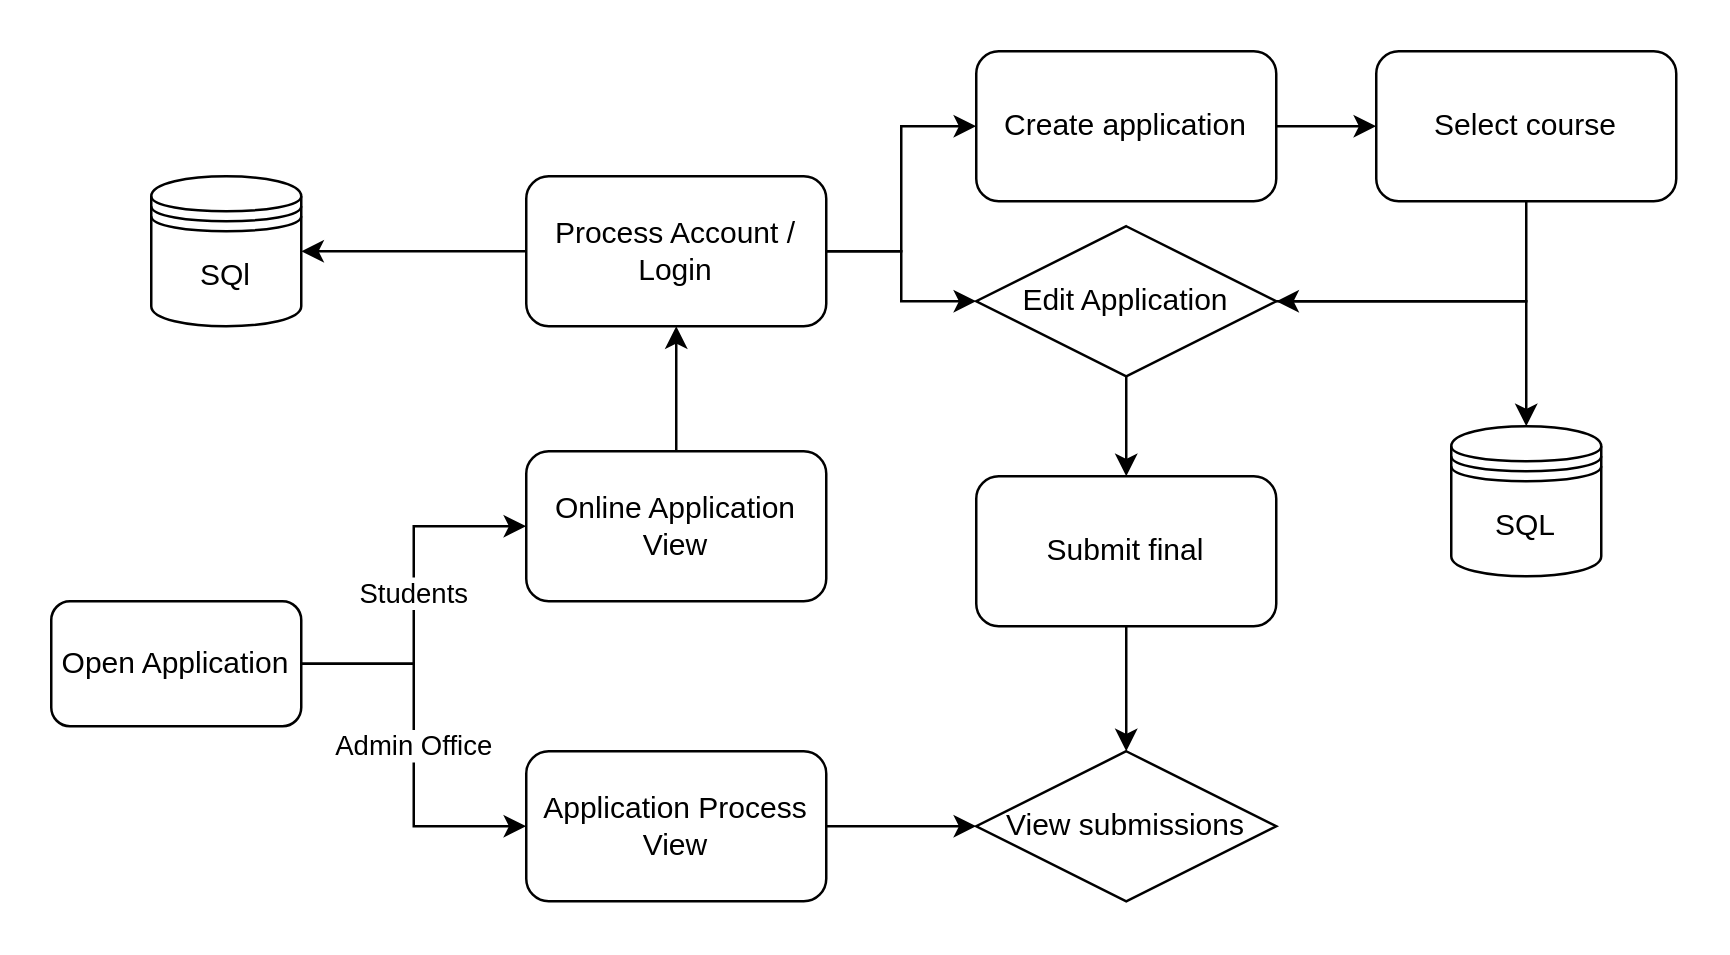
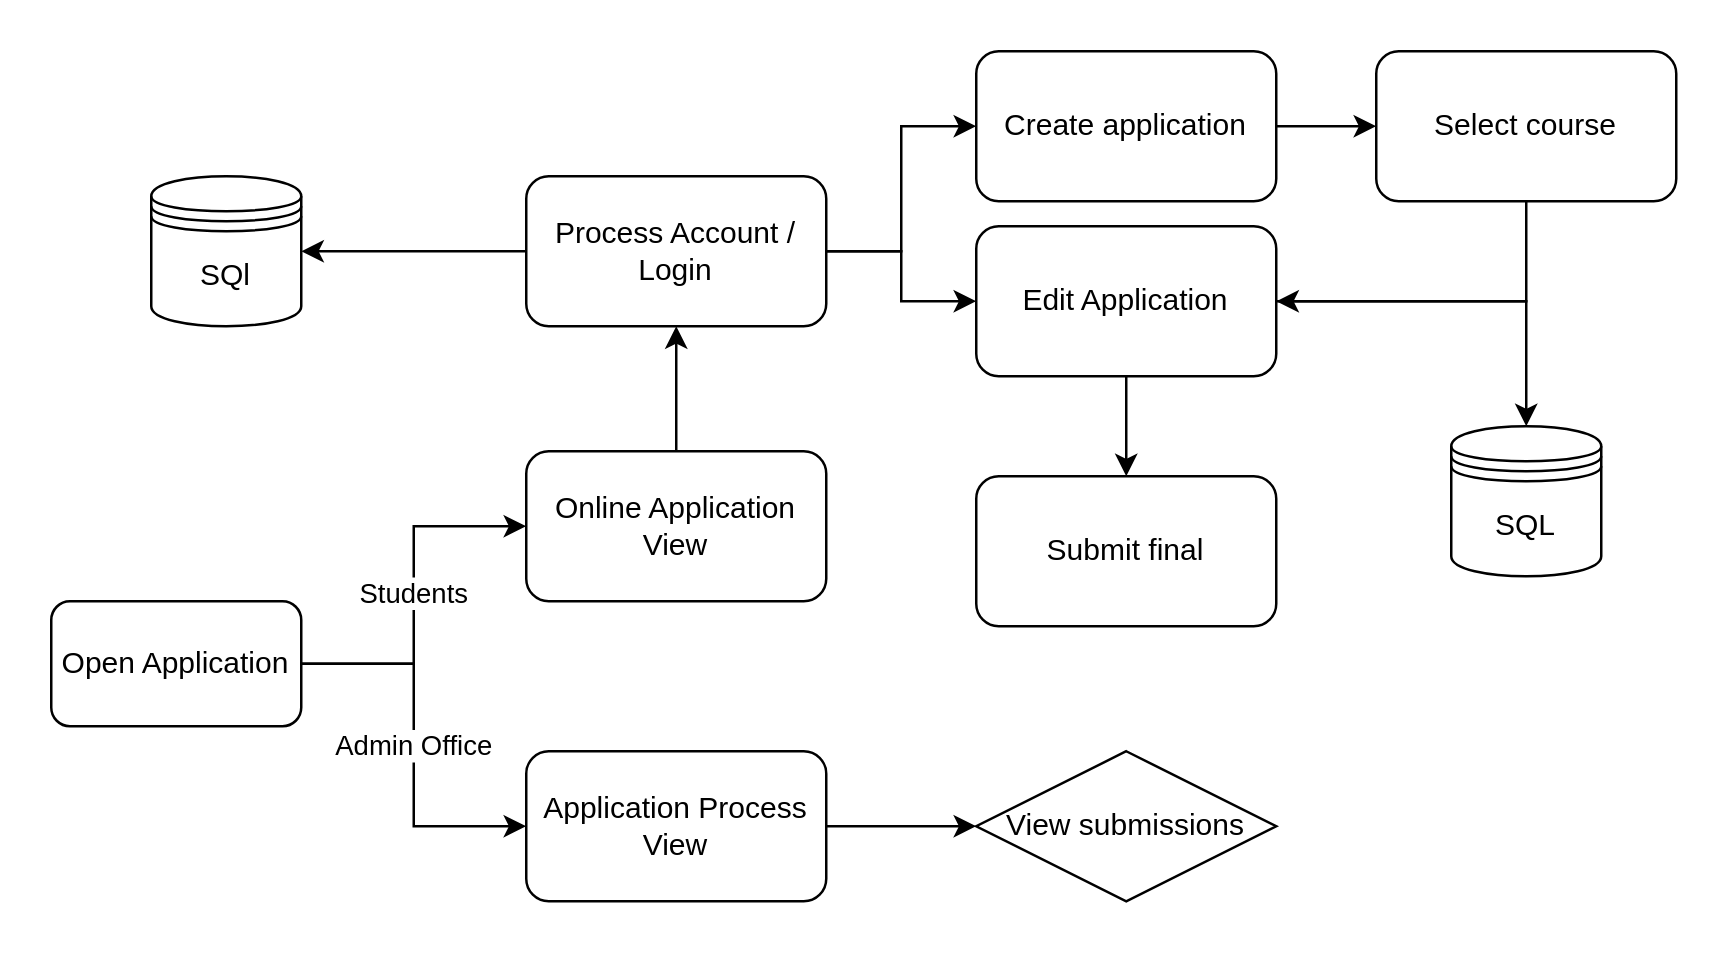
node "Edit Application": shape diamond -> rounded rectangle
edge "Submit final" -> "View submissions": removed
